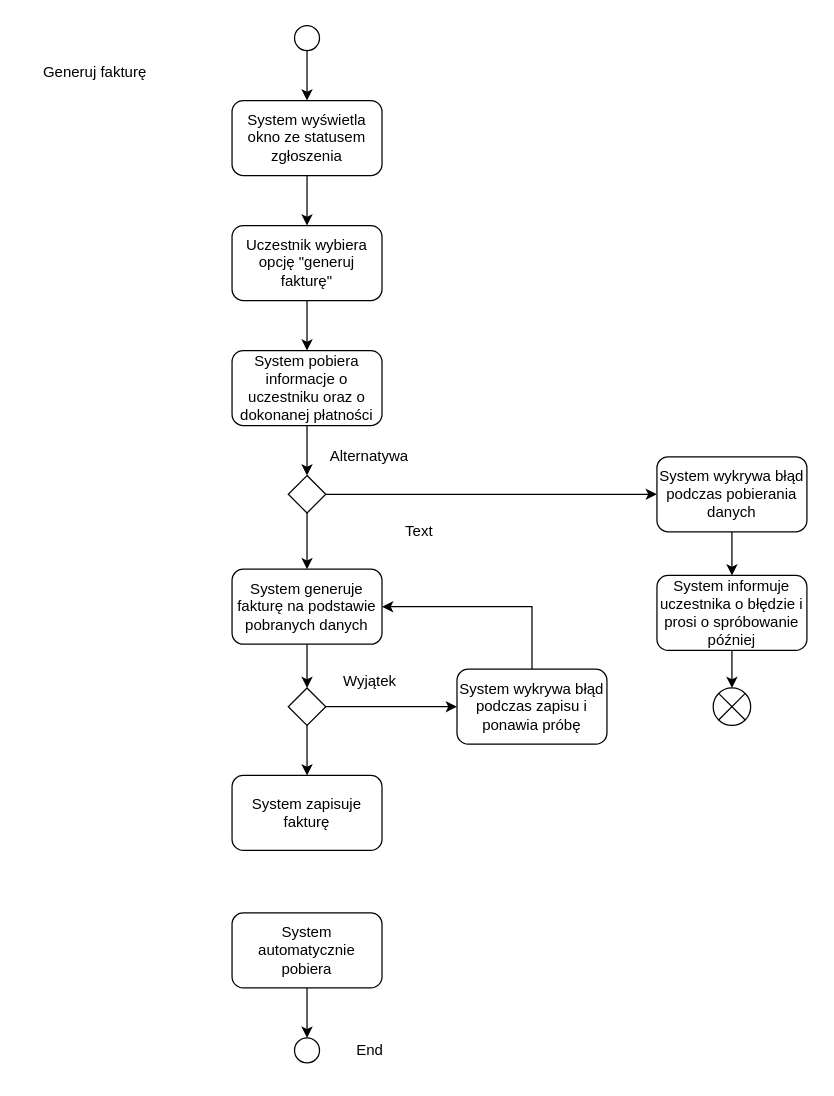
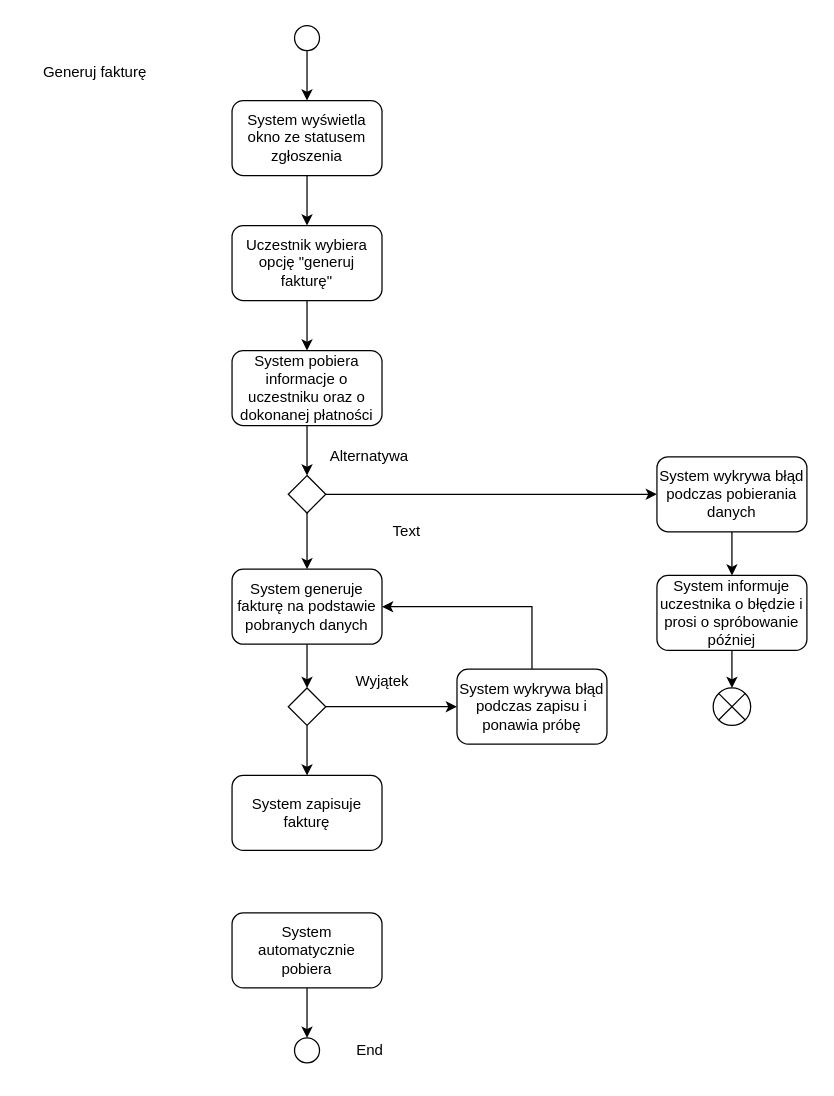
node "Text": moved (419, 532) -> (407, 532)
node "Wyjątek": moved (369, 682) -> (382, 682)
